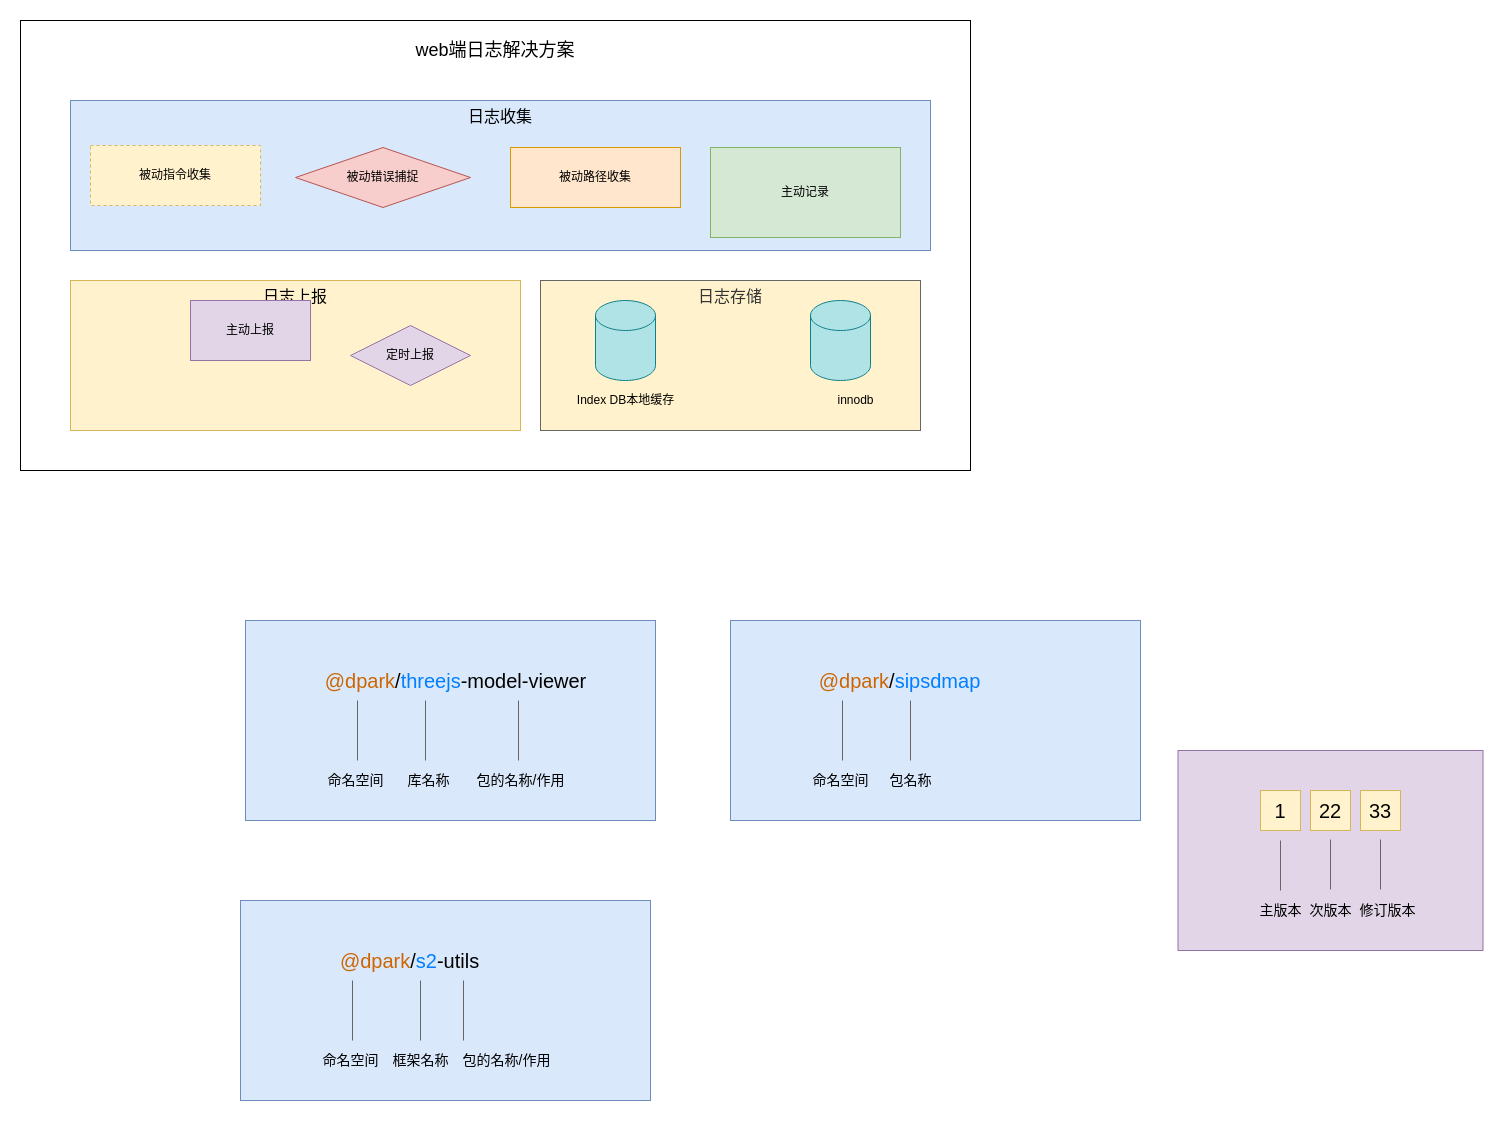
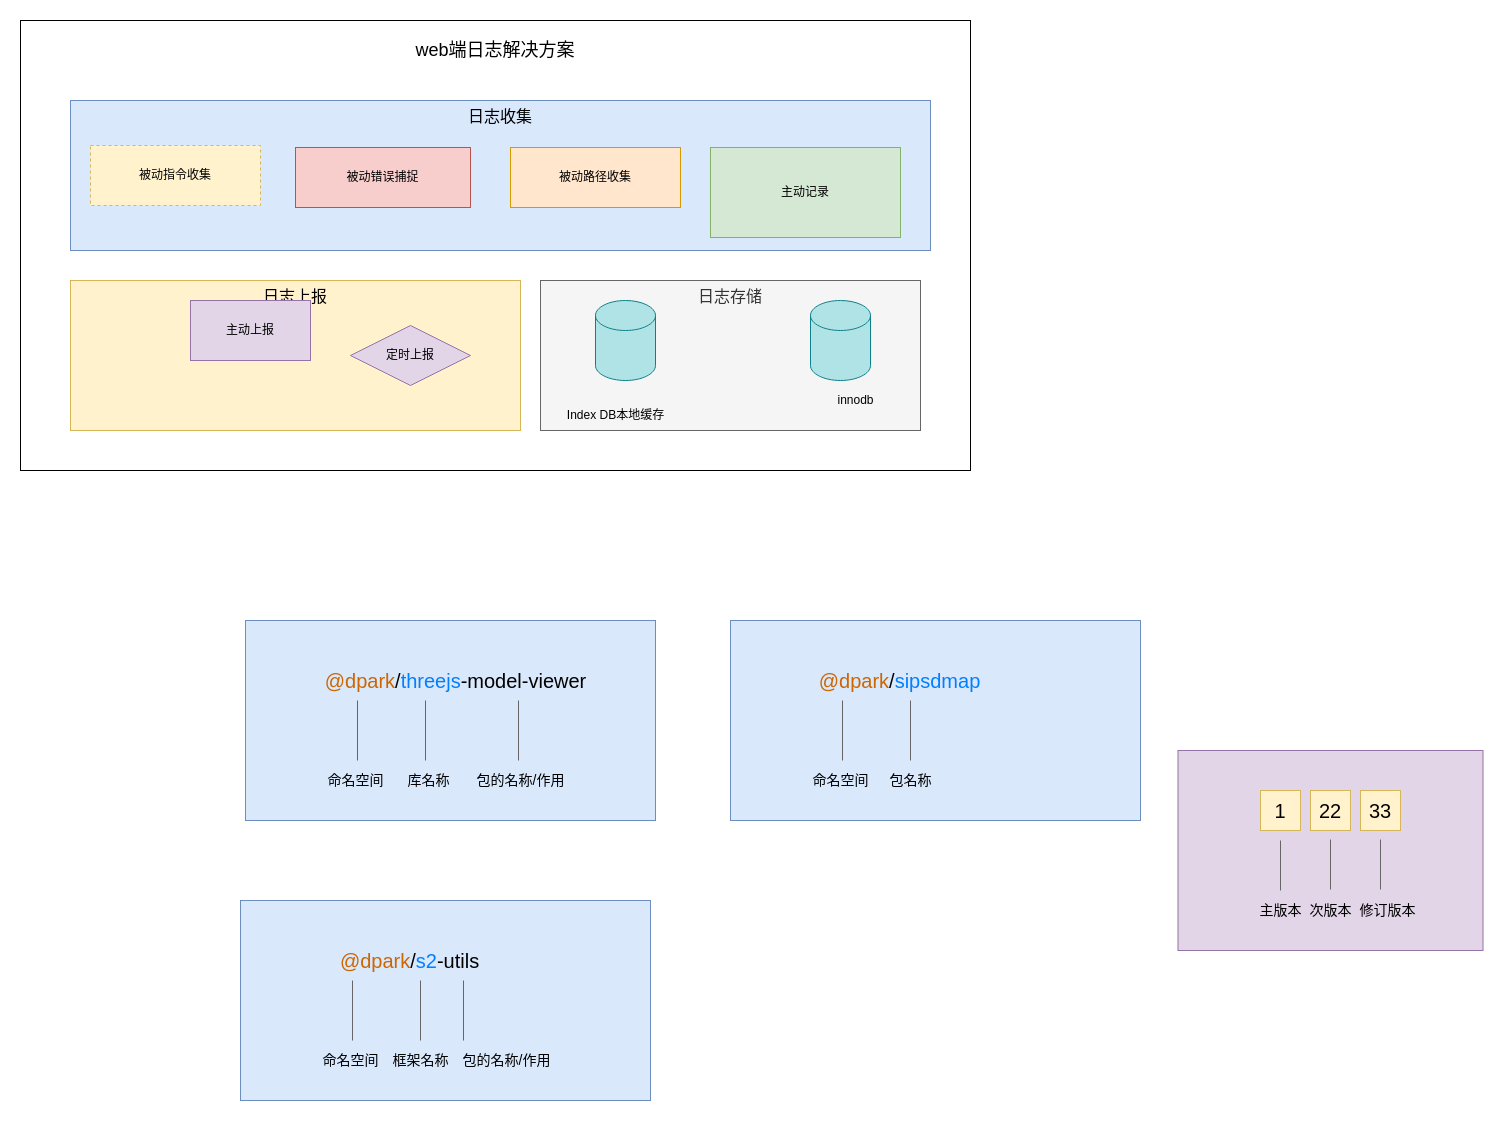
node "被动错误捕捉": shape diamond -> rectangle
node "日志存储": fillcolor #fff2cc -> #f5f5f5
node "Index DB本地缓存": moved (626, 401) -> (616, 416)
